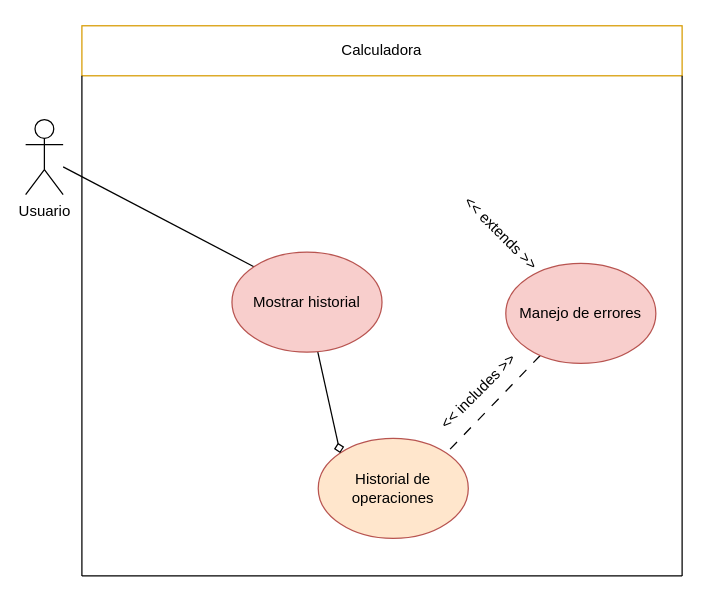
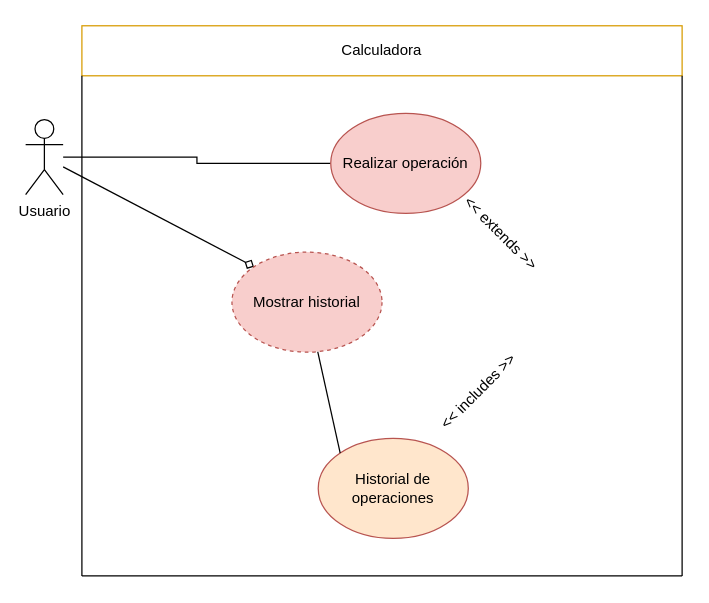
edge "Usuario" -- "Realizar operación": added
node "Realizar operación": added
edge "Usuario" -- "Mostrar historial": arrowhead none -> diamond
node "Mostrar historial": style solid -> dashed
node "Manejo de errores": removed
edge "Manejo de errores" -- "Historial de operaciones": removed
edge "Mostrar historial" -> "Historial de operaciones": arrowhead diamond -> none
